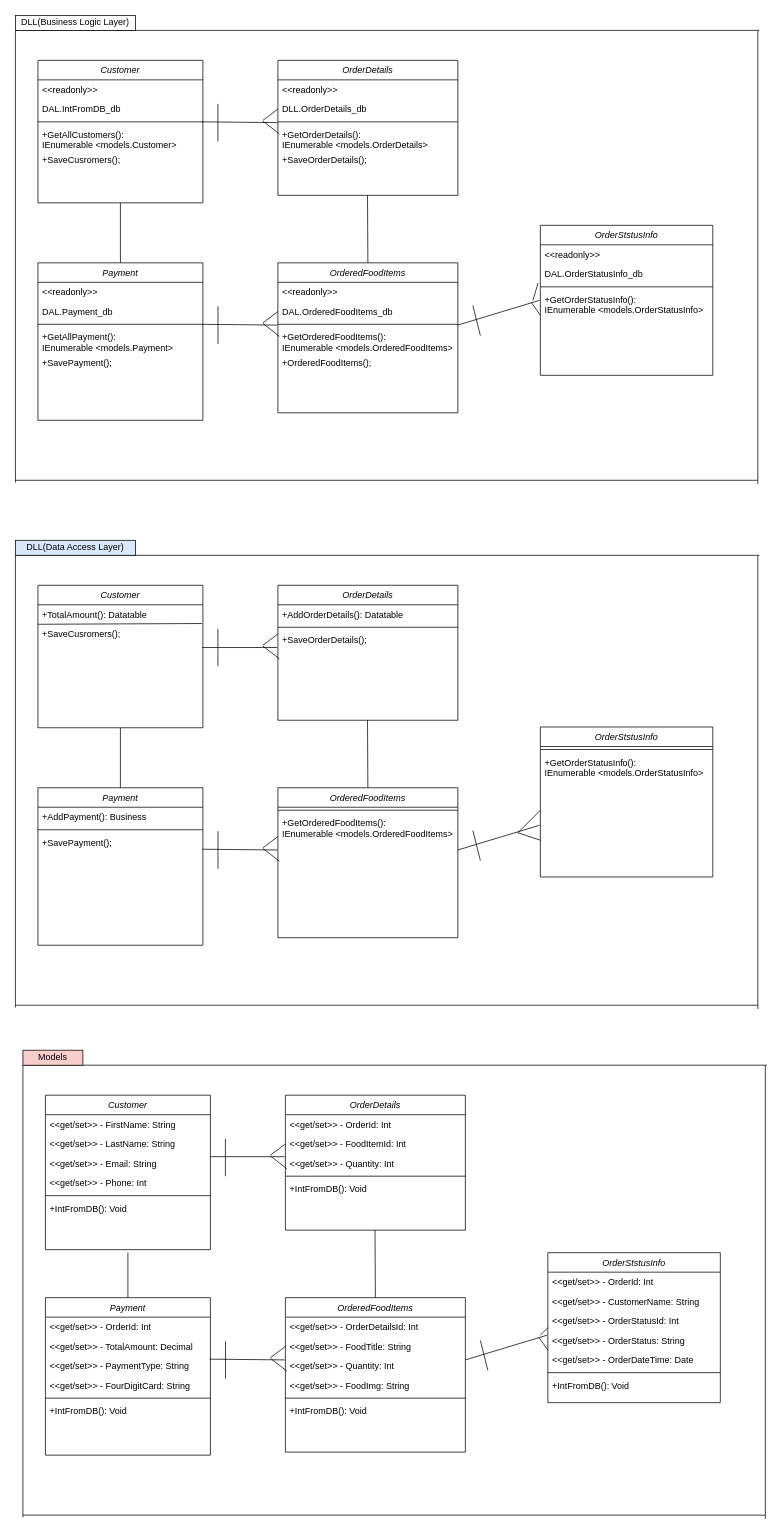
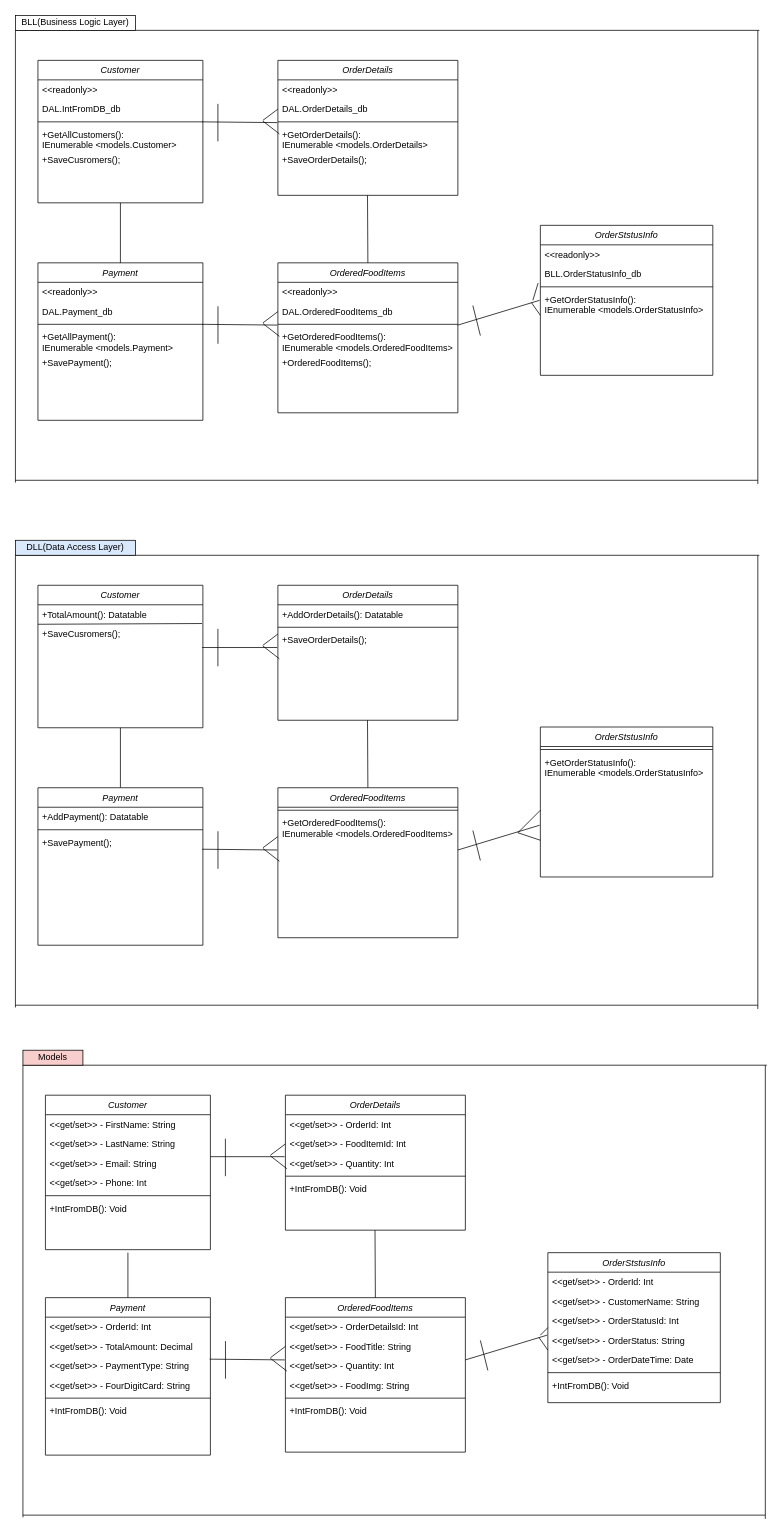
node "DLL(Business Logic Layer)": label "DLL(Business Logic Layer)" -> "BLL(Business Logic Layer)"
node "DLL.OrderDetails_db": label "DLL.OrderDetails_db" -> "DAL.OrderDetails_db"
node "DAL.OrderStatusInfo_db": label "DAL.OrderStatusInfo_db" -> "BLL.OrderStatusInfo_db"
node "+AddPayment(): Business": label "+AddPayment(): Business" -> "+AddPayment(): Datatable"
